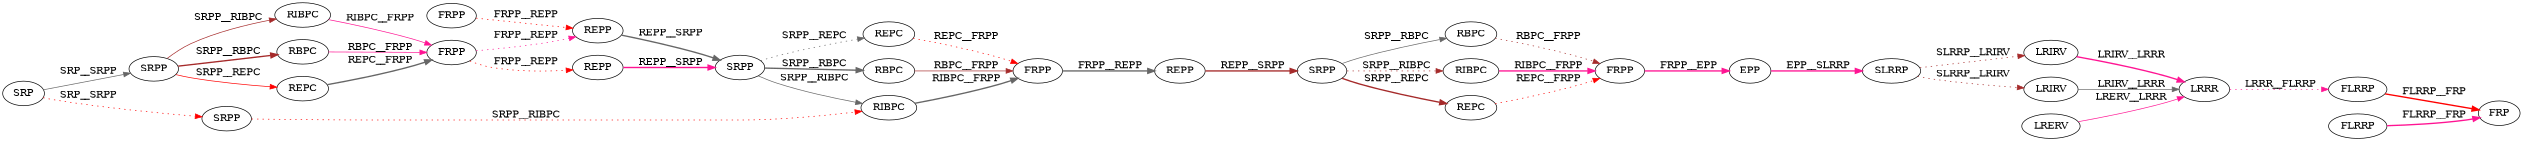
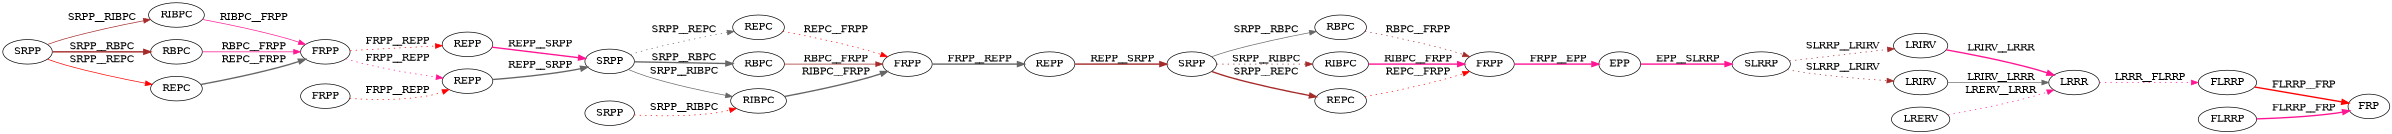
node "SRP": removed
edge "LRERV" -> "LRRR": style solid -> dotted
